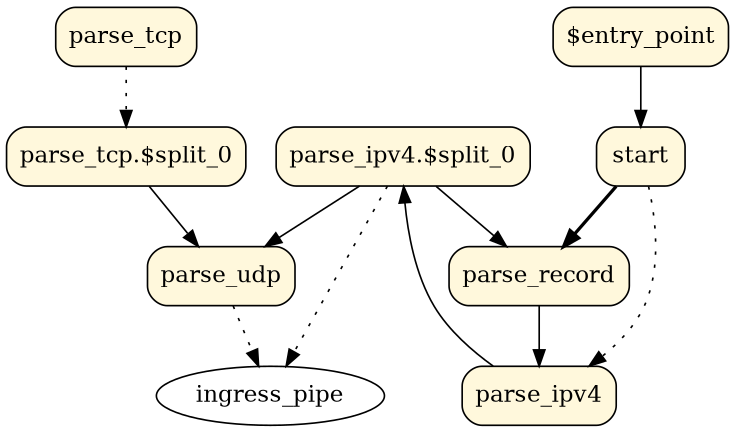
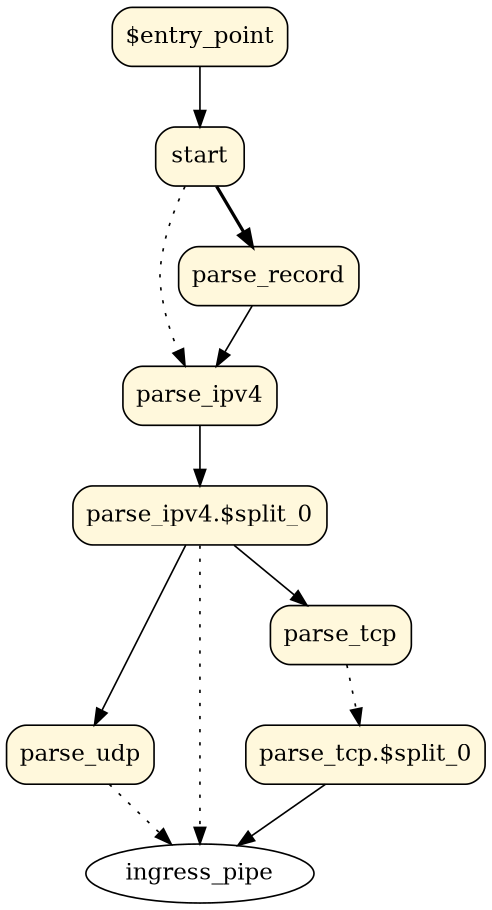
edge "parse_tcp.$split_0" -> "parse_udp": now "parse_tcp.$split_0" -> "ingress_pipe"
edge "parse_ipv4.$split_0" -> "parse_record": now "parse_ipv4.$split_0" -> "parse_tcp"
